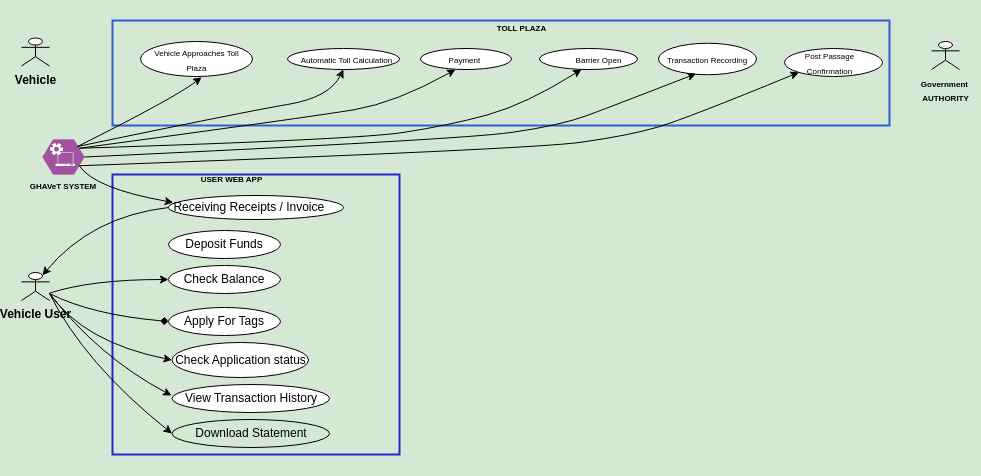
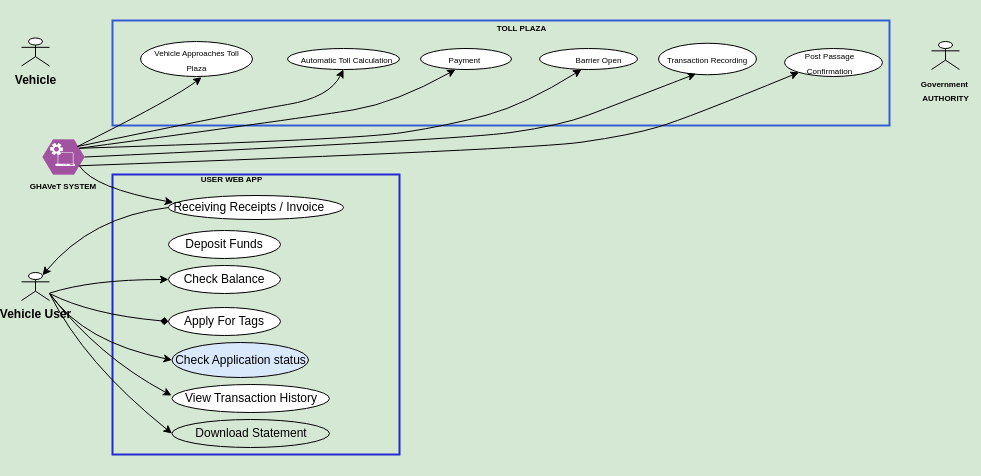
node "Check Application status": fillcolor #ffffff -> #dae8fc
